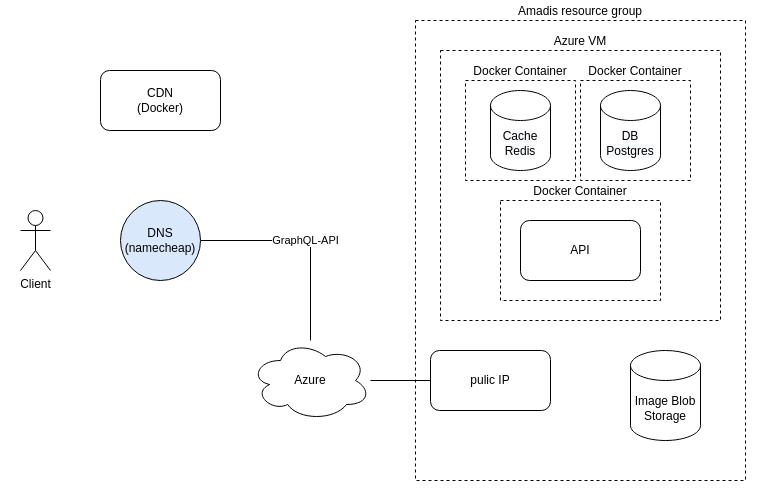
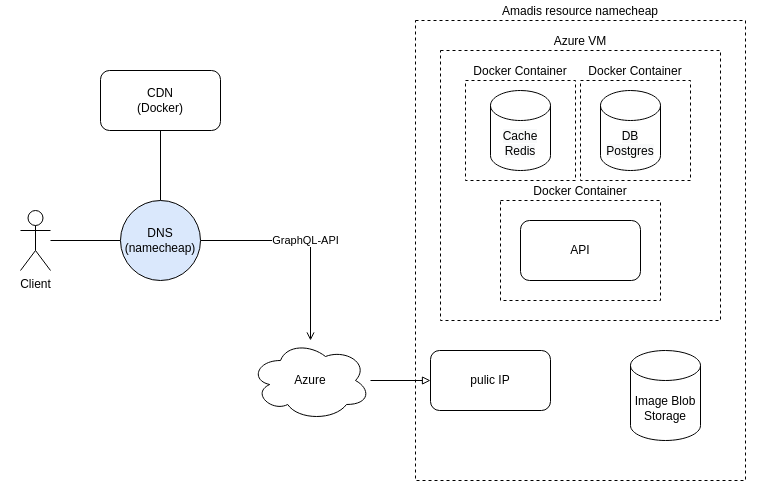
node "Amadis resource group": label "Amadis resource group" -> "Amadis resource namecheap"
edge "CDN (Docker)" -- "DNS (namecheap)": added
edge "Client" -- "DNS (namecheap)": added
edge "DNS (namecheap)" -- "Azure": arrowhead none -> open
edge "Azure" -- "pulic IP": arrowhead none -> block
